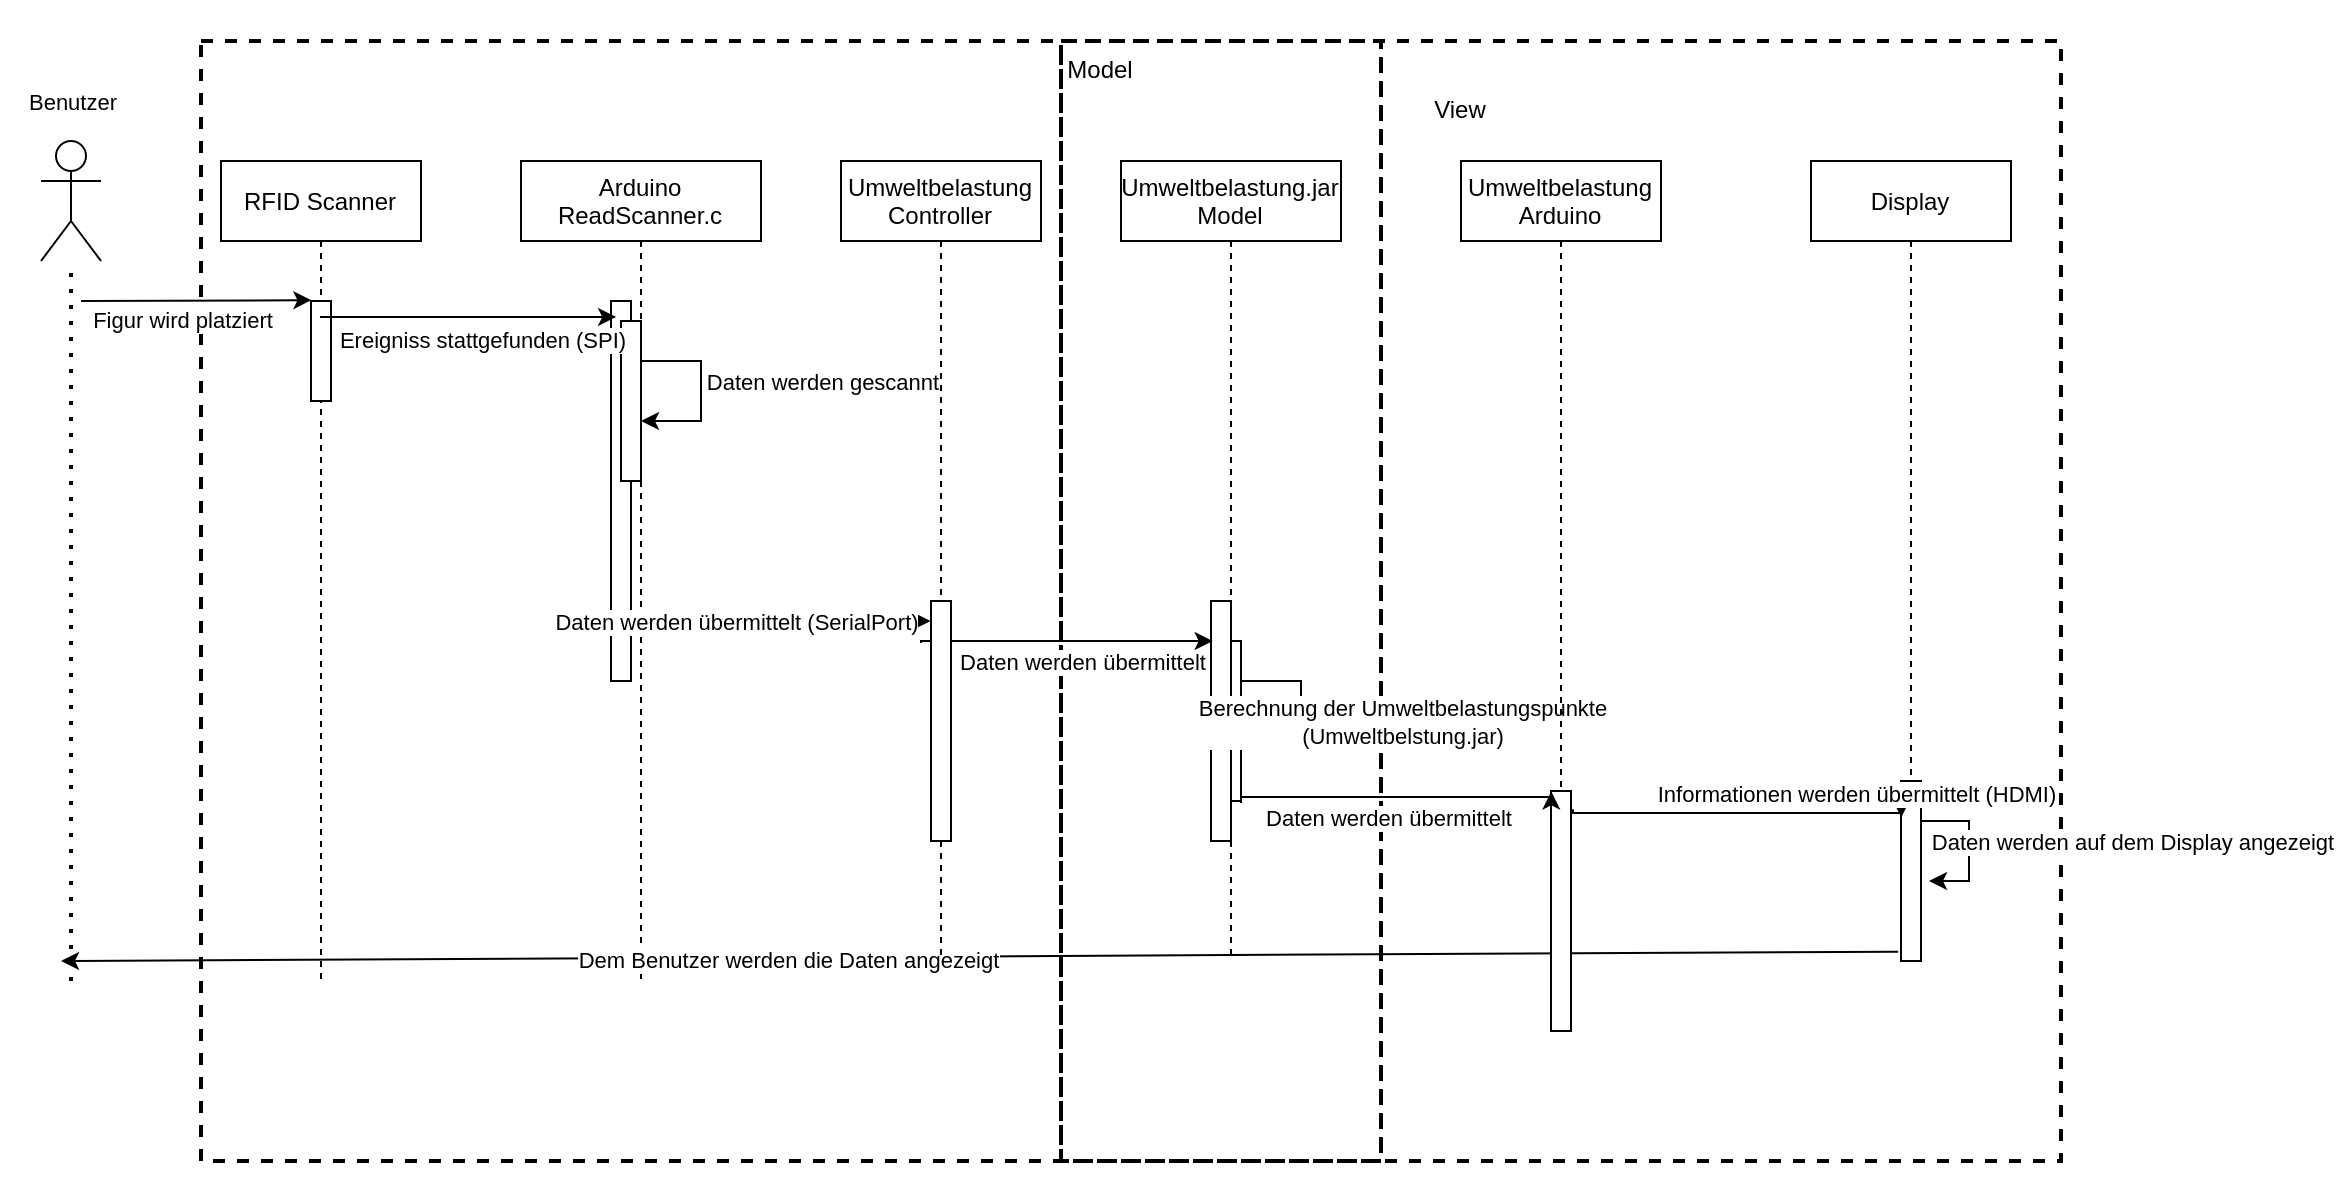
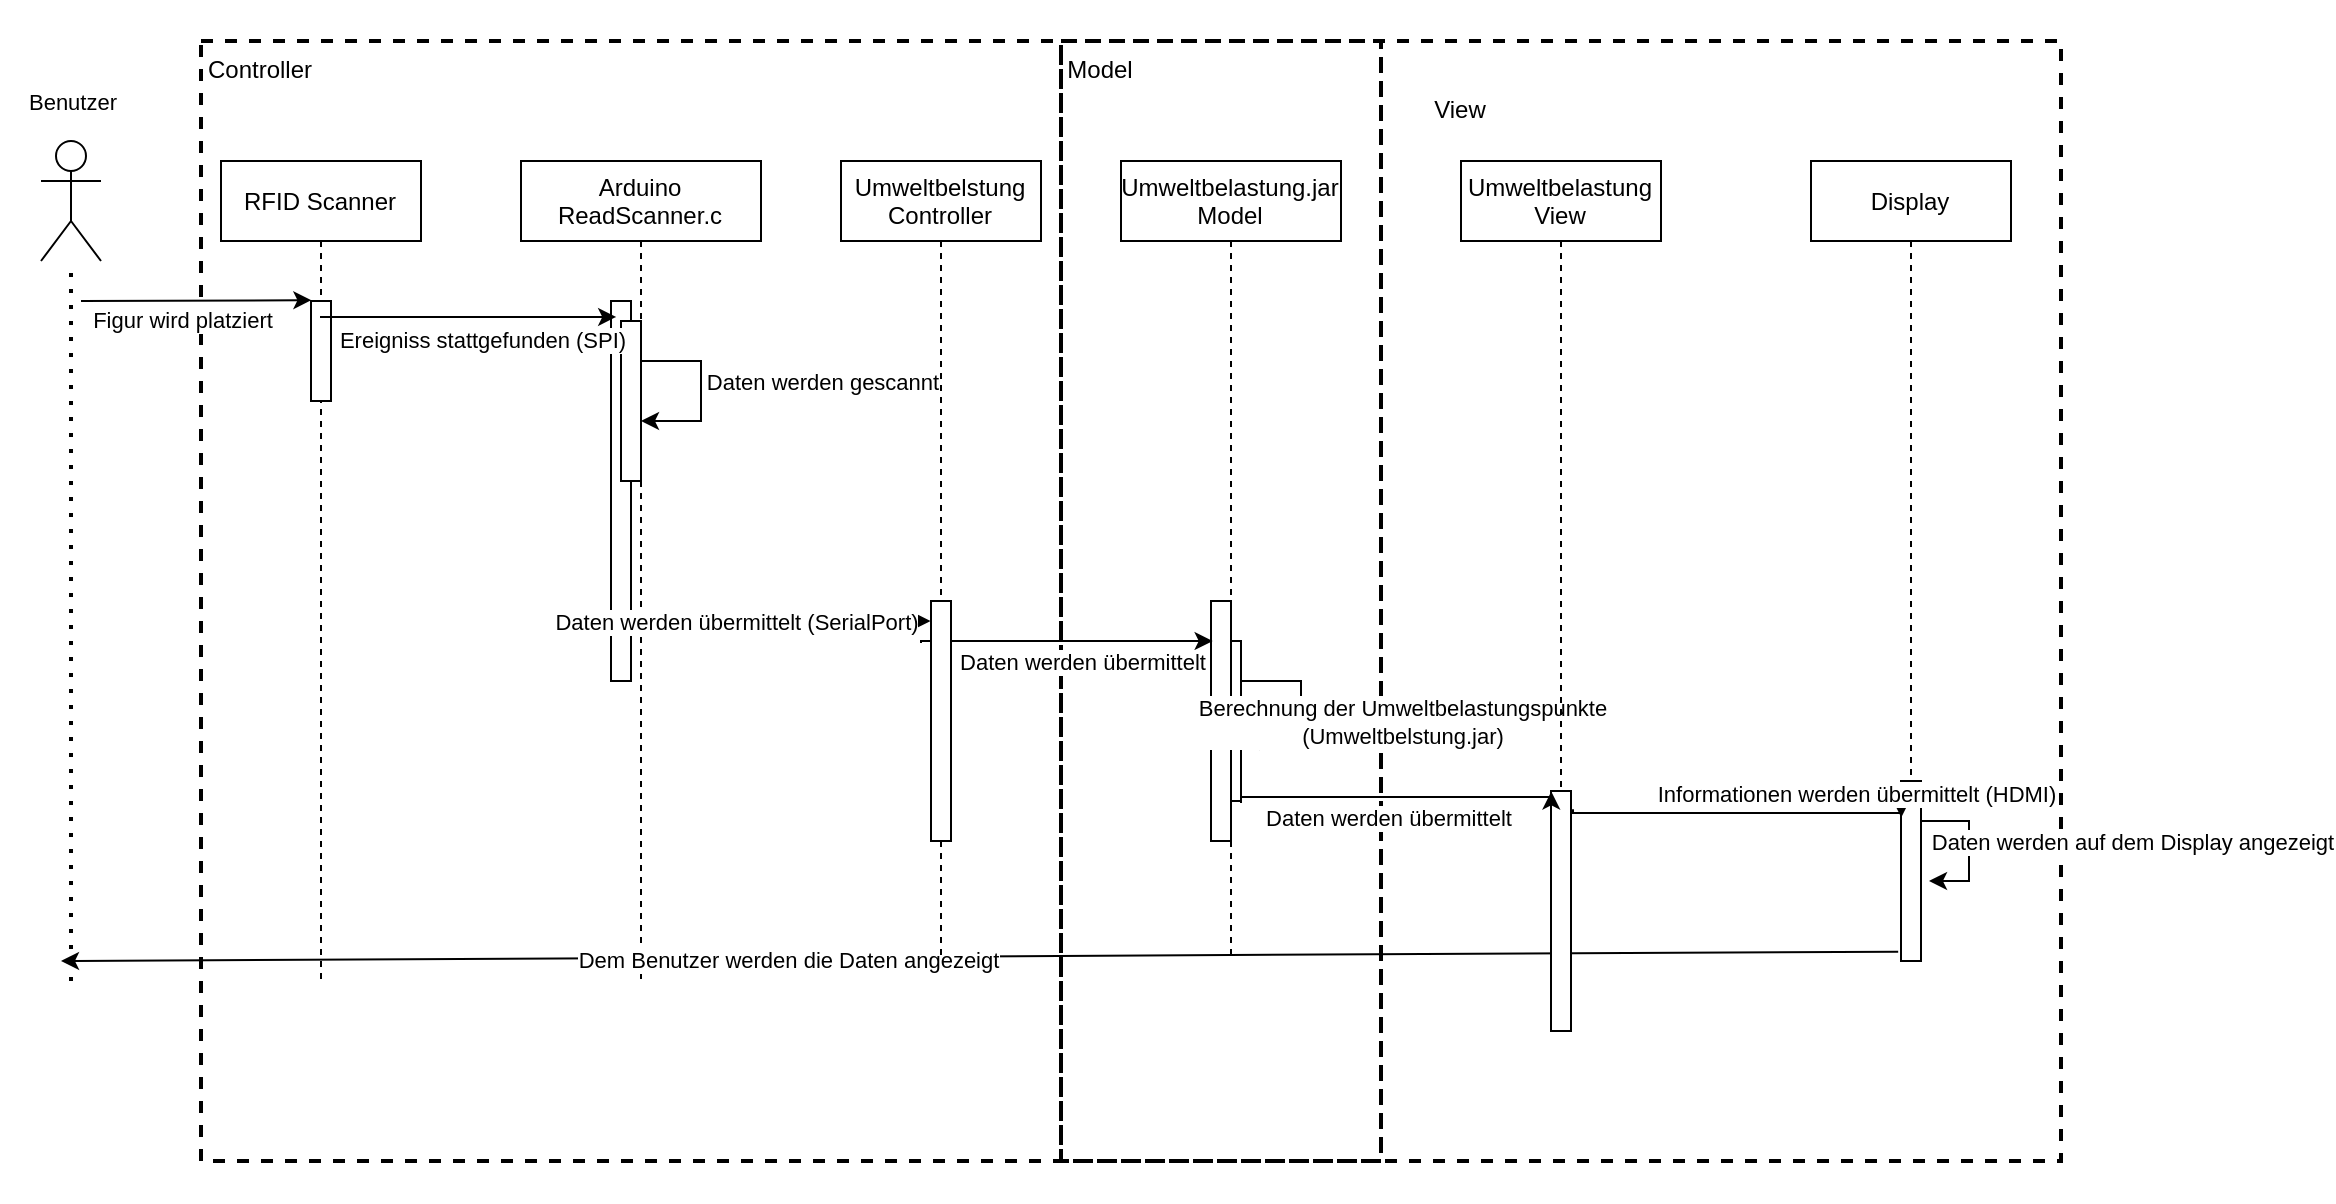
node "Controller": added
node "Umweltbelastung Controller": label "Umweltbelastung Controller" -> "Umweltbelstung Controller"
node "Umweltbelastung Arduino": label "Umweltbelastung Arduino" -> "Umweltbelastung View"
